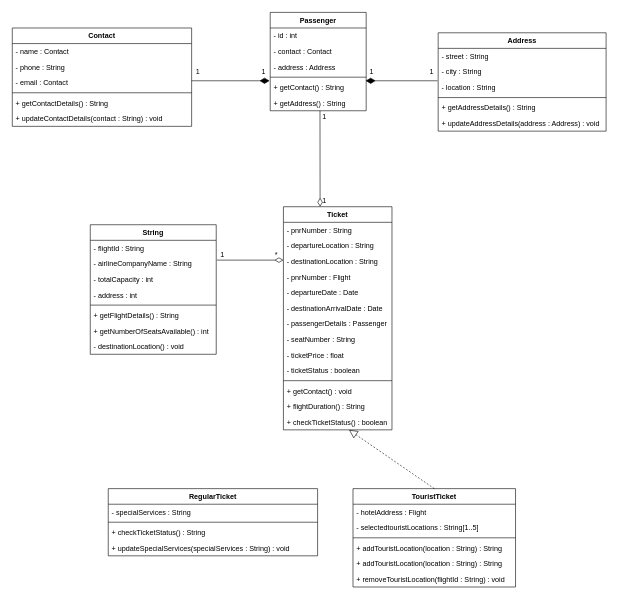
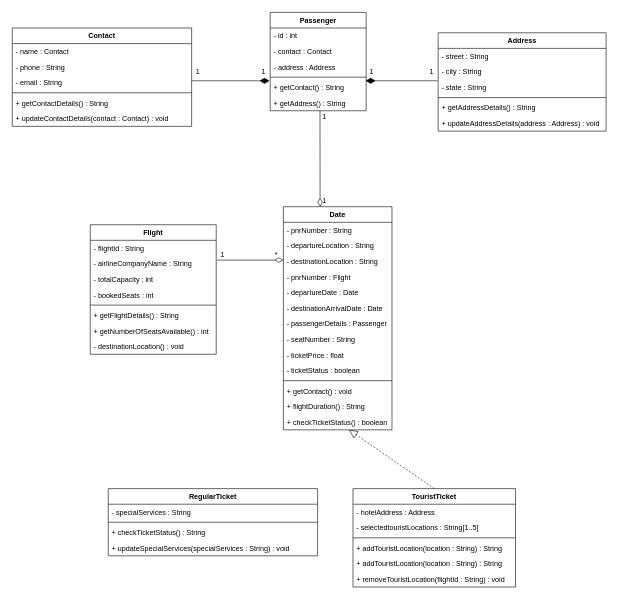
node "- email : Contact": label "- email : Contact" -> "- email : String"
node "- location : String": label "- location : String" -> "- state : String"
node "+ updateContactDetails(contact : String) : void": label "+ updateContactDetails(contact : String) : void" -> "+ updateContactDetails(contact : Contact) : void"
node "Ticket": label "Ticket" -> "Date"
node "String": label "String" -> "Flight"
node "- address : int": label "- address : int" -> "- bookedSeats : int"
node "- hotelAddress : Flight": label "- hotelAddress : Flight" -> "- hotelAddress : Address"
